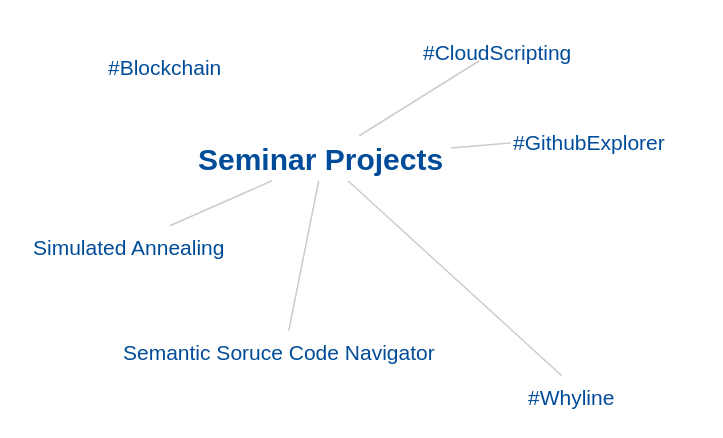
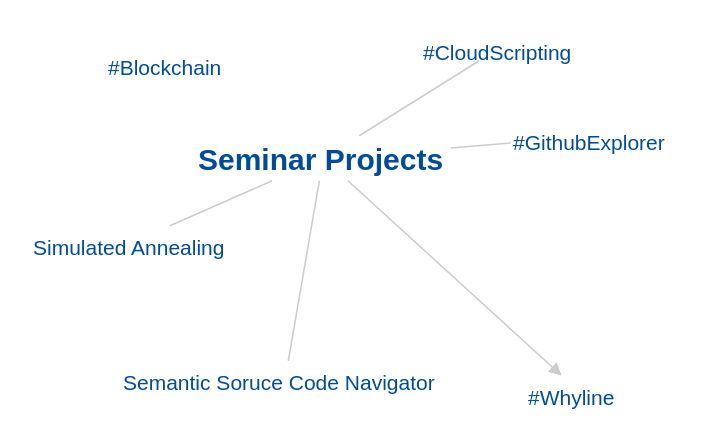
node "Semantic Soruce Code Navigator": moved (286, 346) -> (286, 376)
edge "Seminar Projects" -- "#Whyline": arrowhead none -> block
